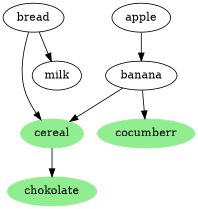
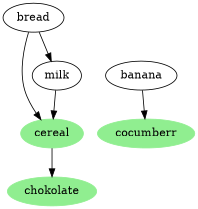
node "apple": removed
edge "banana" -> "cereal": now "milk" -> "cereal"
